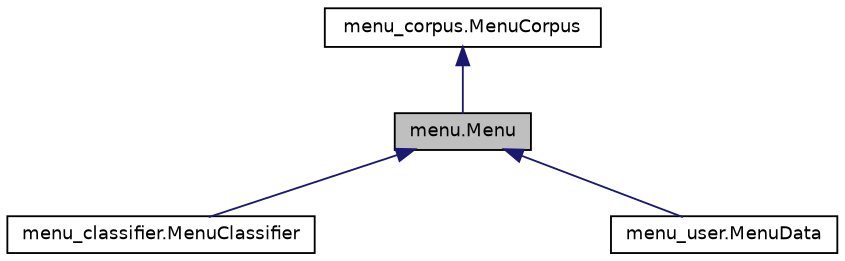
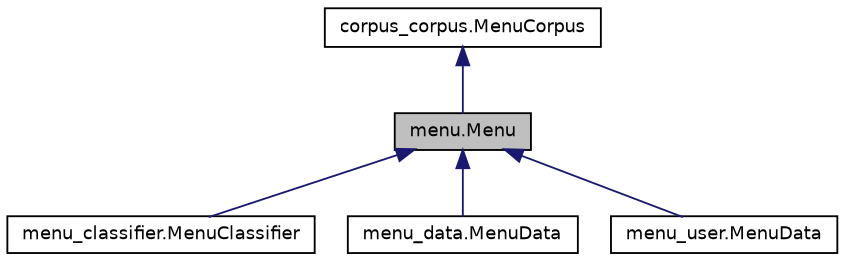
node "menu_corpus.MenuCorpus": label "menu_corpus.MenuCorpus" -> "corpus_corpus.MenuCorpus"
node "menu_data.MenuData": added
